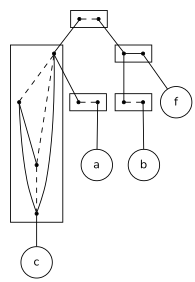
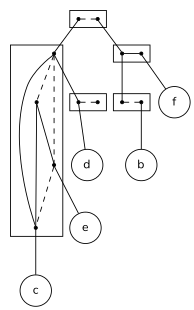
node "d": added
node "a": removed
node "e": added
